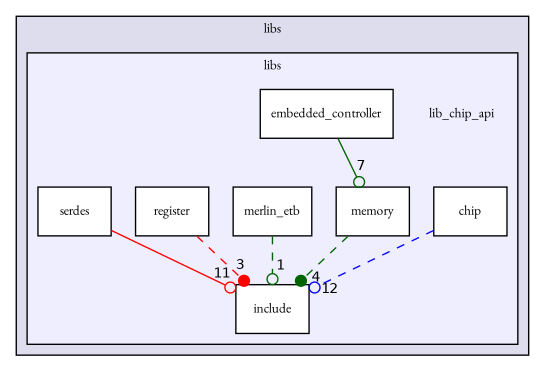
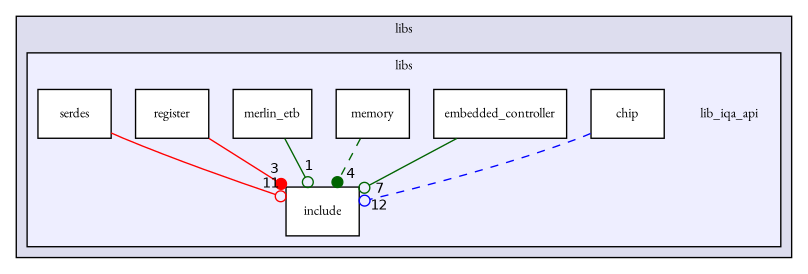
node "lib_chip_api": label "lib_chip_api" -> "lib_iqa_api"
edge "embedded_controller" -> "memory": now "embedded_controller" -> "include"
edge "merlin_etb" -> "include": style dashed -> solid
edge "register" -> "include": style dashed -> solid
